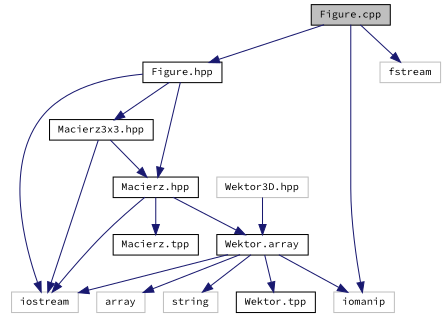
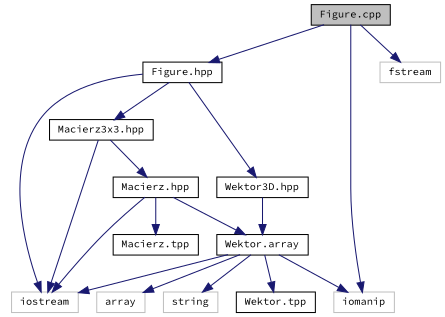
edge "Figure.hpp" -> "Macierz.hpp": now "Figure.hpp" -> "Wektor3D.hpp"
node "Wektor3D.hpp": color grey75 -> black
